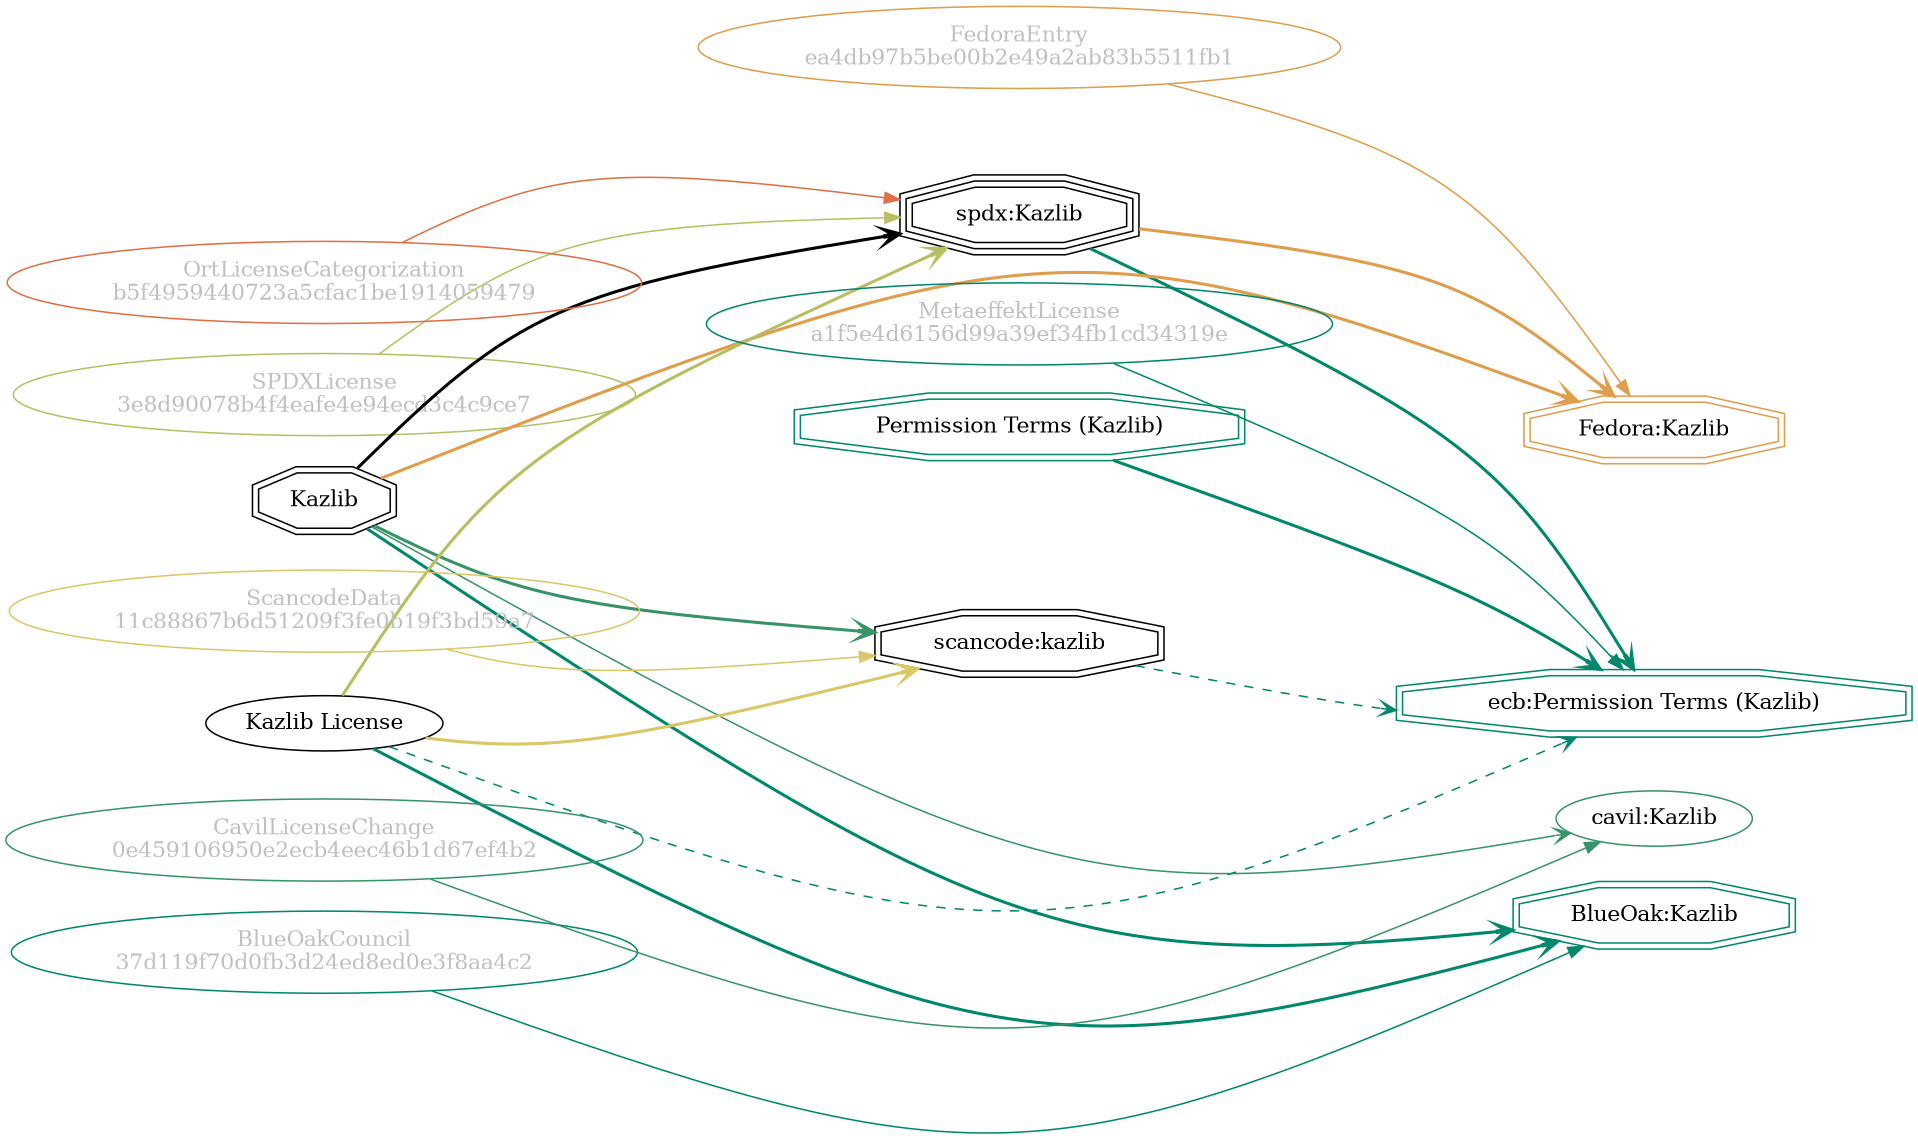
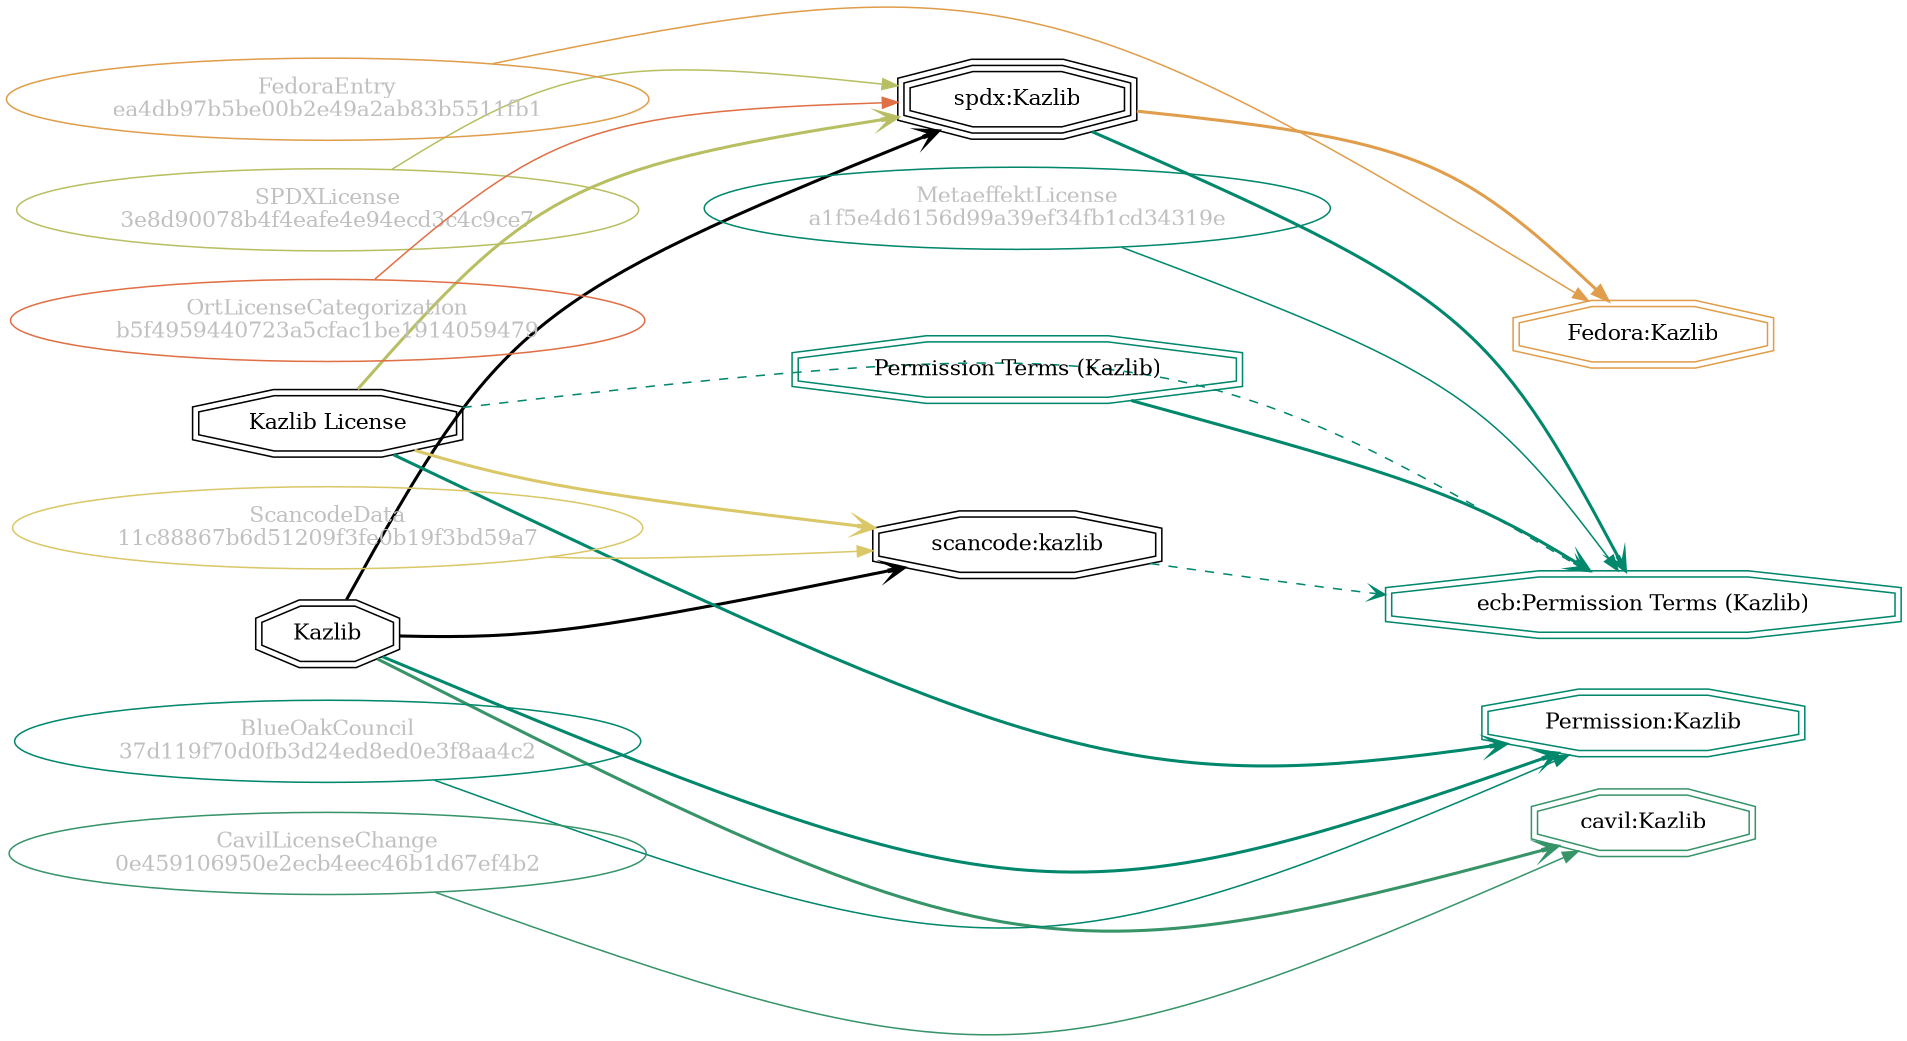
edge "spdx:Kazlib" -> "Fedora:Kazlib": arrowhead vee -> normal
edge "Kazlib" -> "Fedora:Kazlib": removed
edge "Kazlib" -> "scancode:kazlib": color #379469 -> black
node "Kazlib License": shape ellipse -> doubleoctagon
edge "Kazlib" -> "cavil:Kazlib": style solid -> bold
node "cavil:Kazlib": shape ellipse -> doubleoctagon
node "BlueOak:Kazlib": label "BlueOak:Kazlib" -> "Permission:Kazlib"
